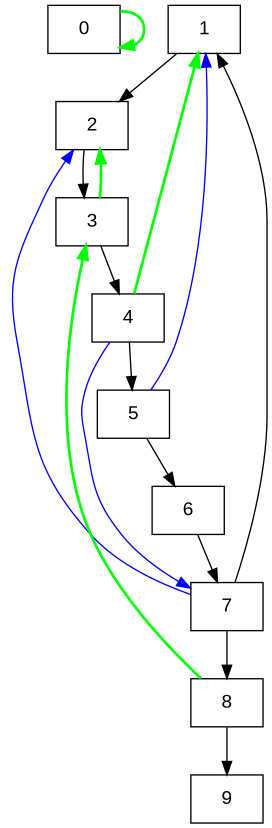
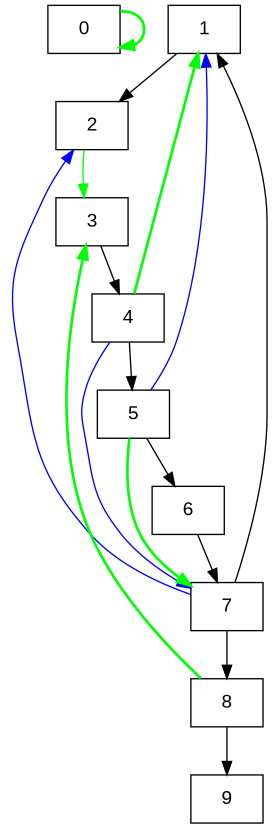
edge "2" -> "3": color black -> green
edge "3" -> "2": removed
edge "5" -> "7": added
